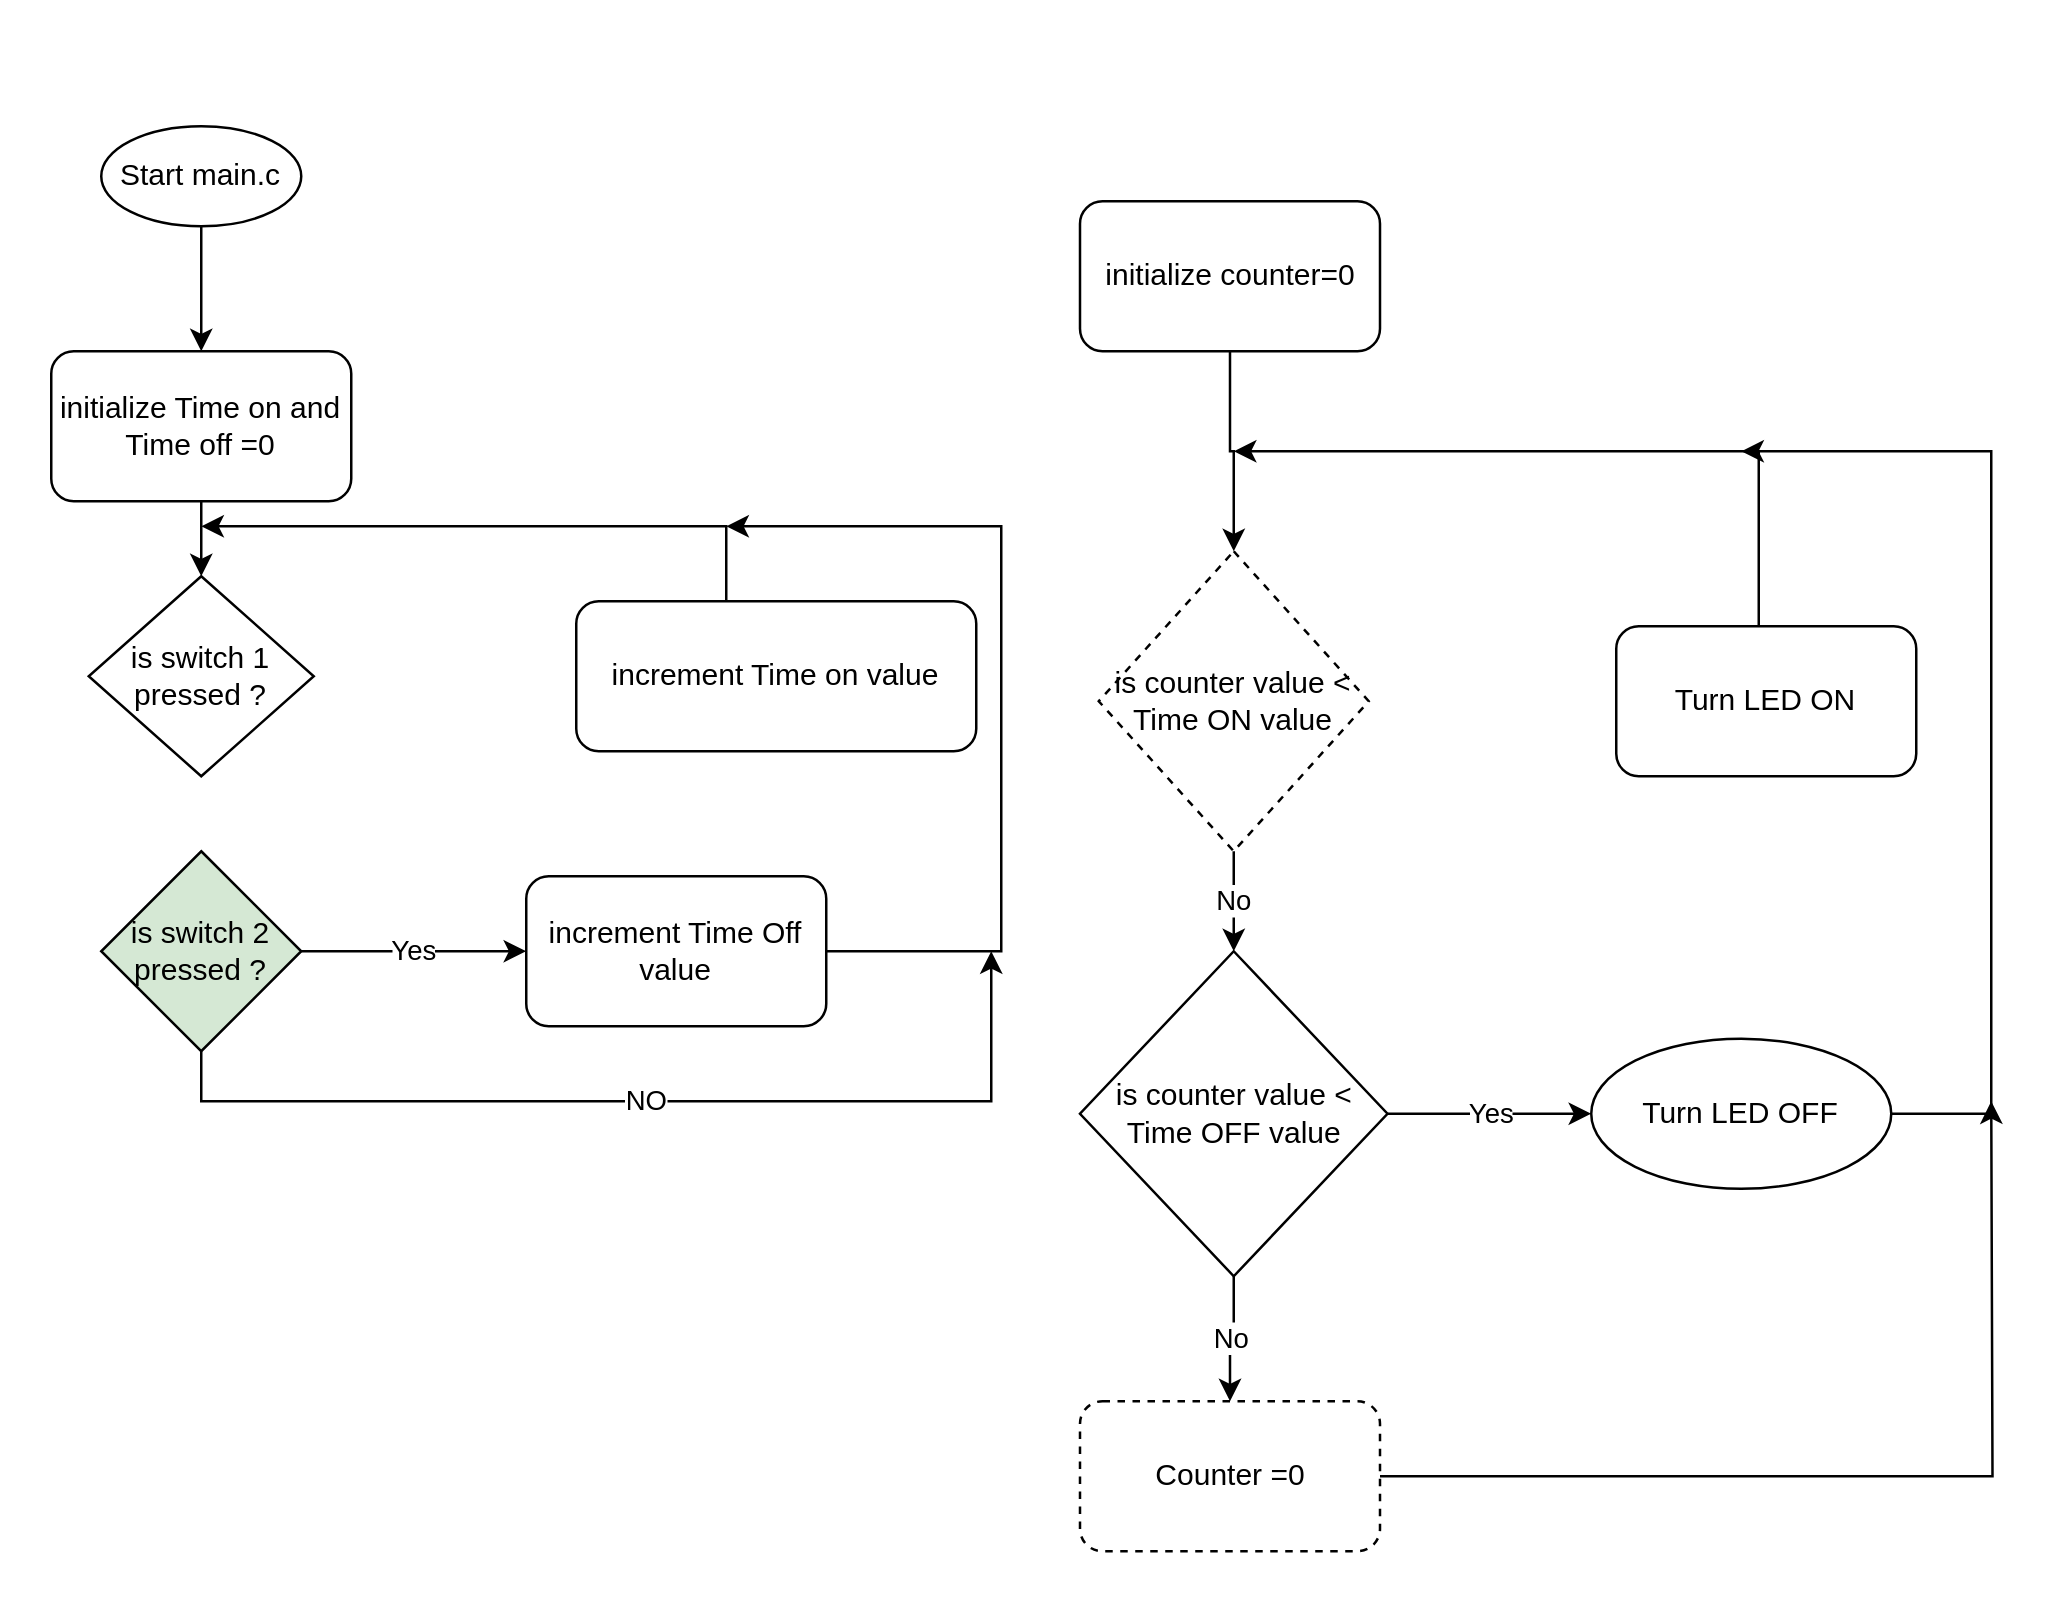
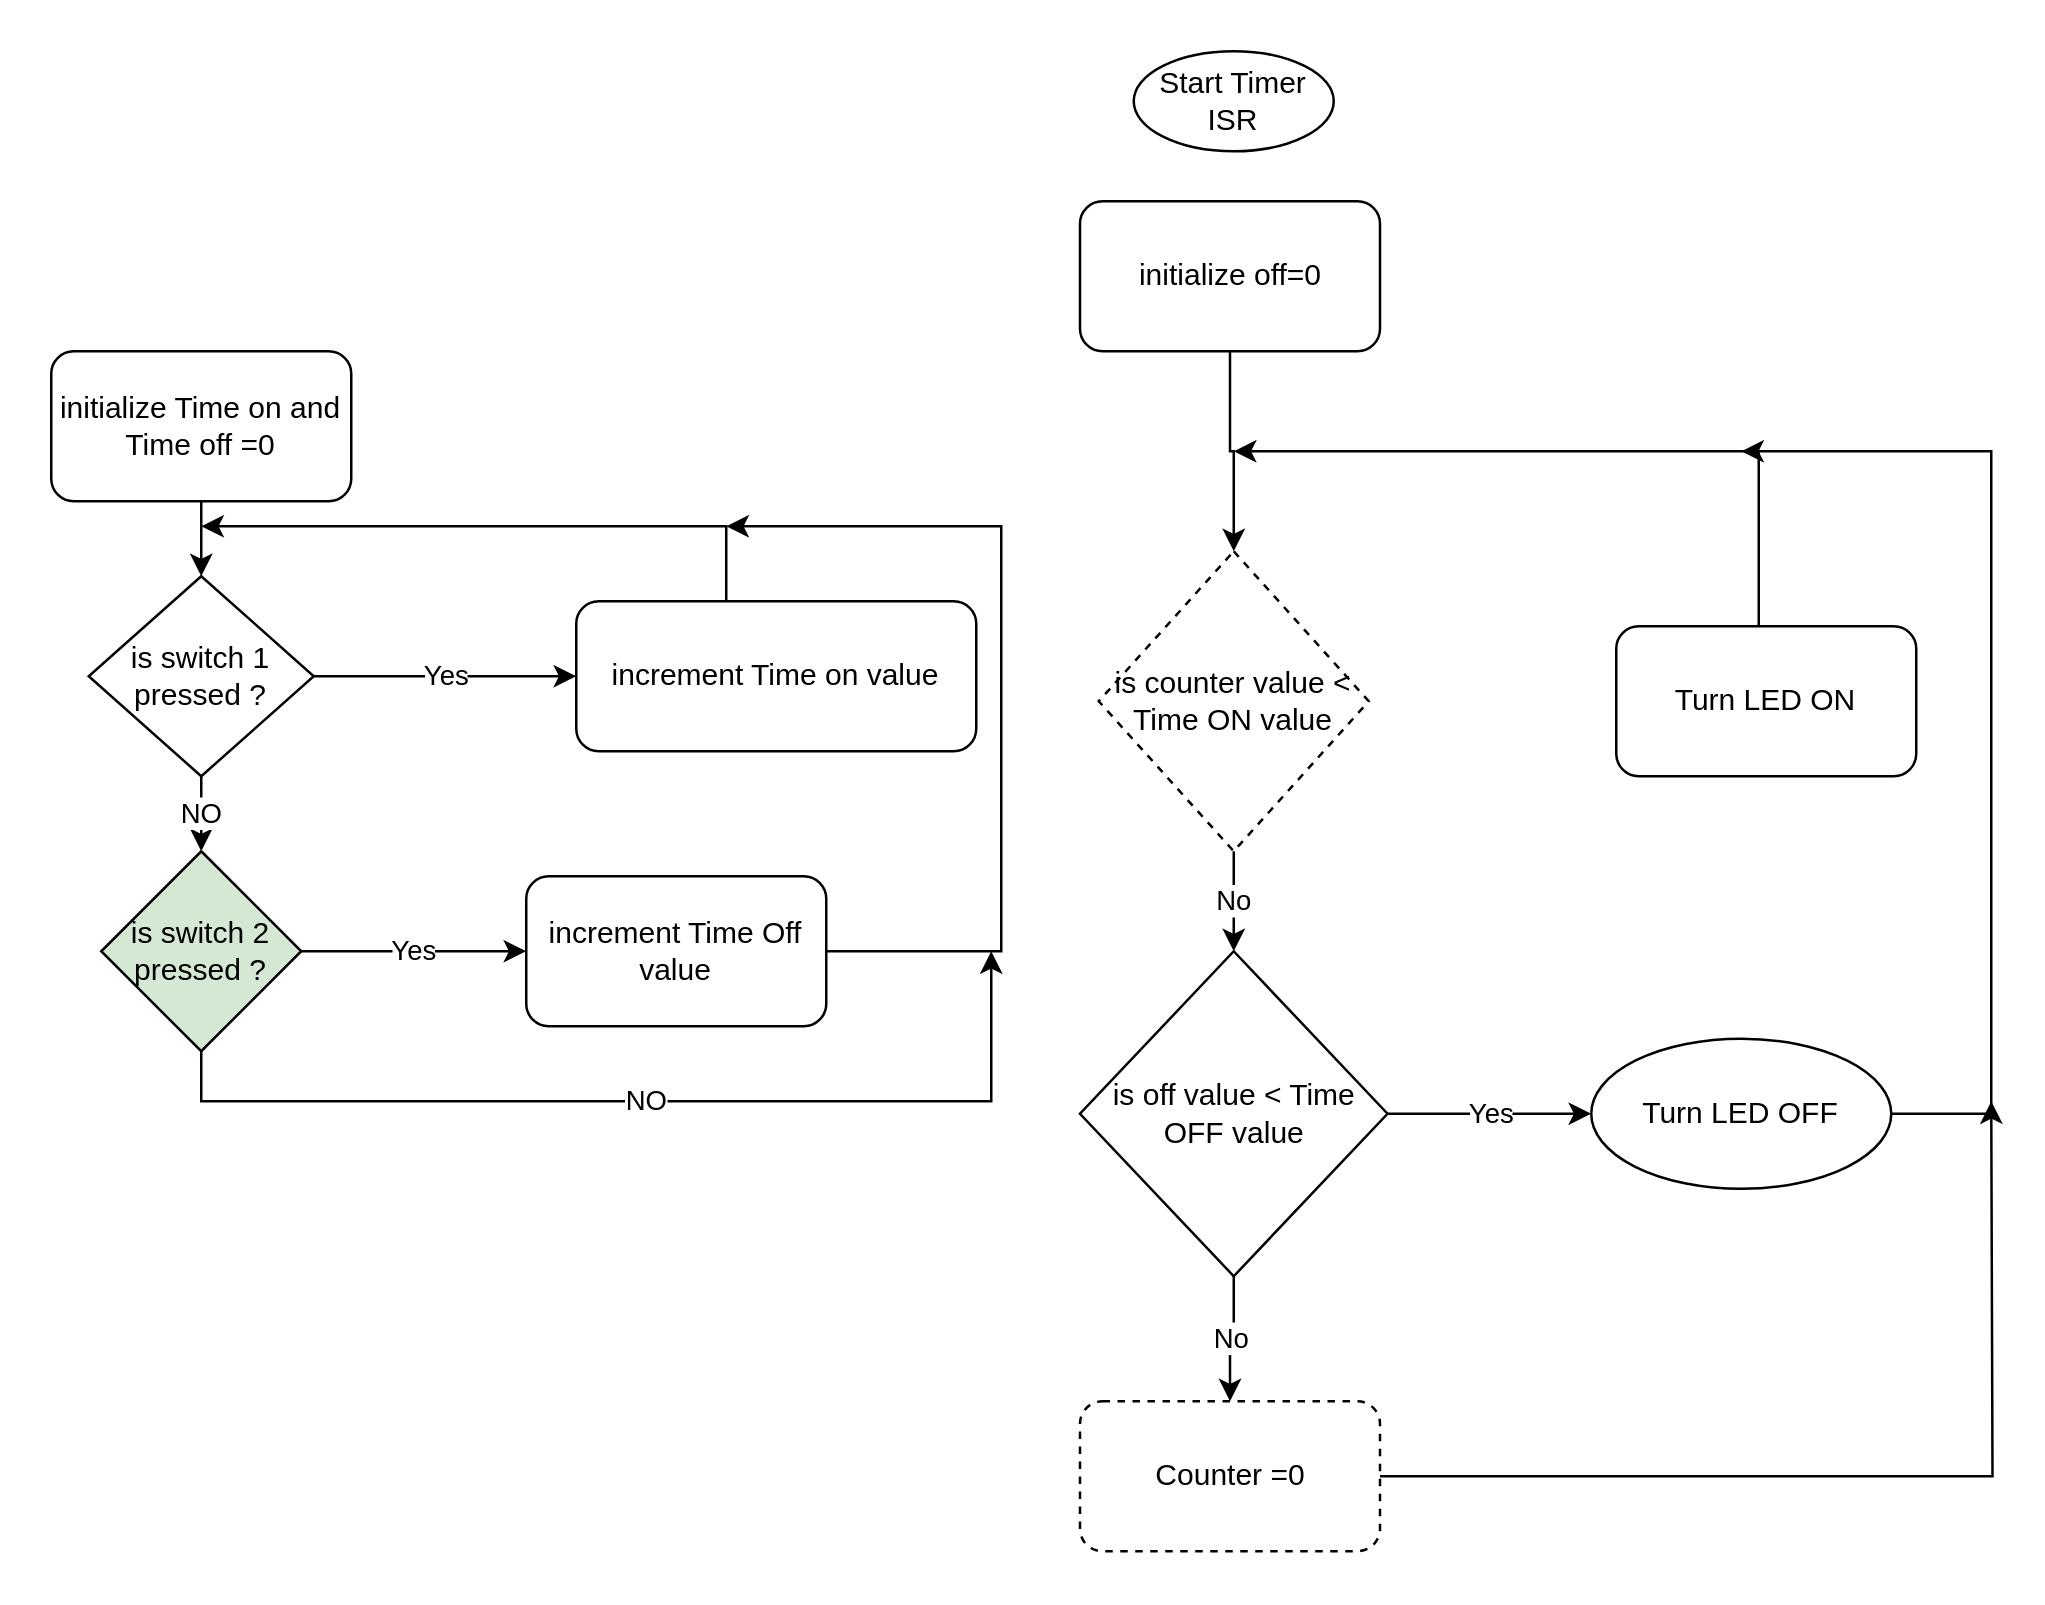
node "Start Timer ISR": added
node "Start main.c": removed
node "initialize counter=0": label "initialize counter=0" -> "initialize off=0"
edge "Start main.c" -> "initialize Time on and Time off =0": removed
edge "is switch 1 pressed ?" -> "increment Time on value": added, label "Yes"
edge "is switch 1 pressed ?" -> "is switch 2 pressed ?": added, label "NO"
node "is counter value < Time OFF value": label "is counter value < Time OFF value" -> "is off value < Time OFF value"
